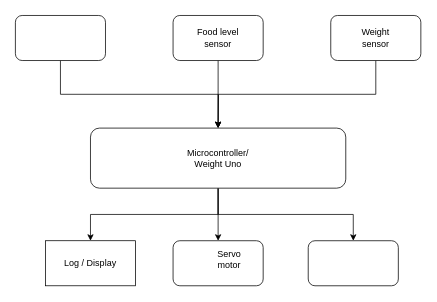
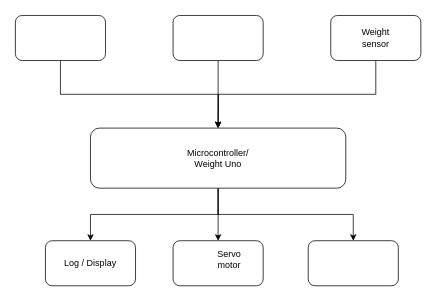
node "Food level sensor": removed
node "Log / Display": shape rectangle -> rounded rectangle
